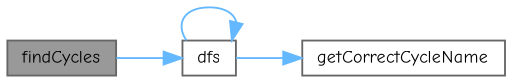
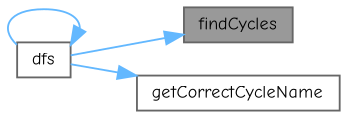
edge "findCycles" -> "dfs": reversed
